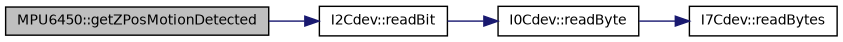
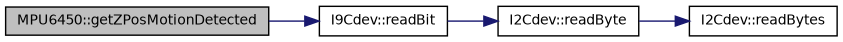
node "I2Cdev::readBit": label "I2Cdev::readBit" -> "I9Cdev::readBit"
node "I0Cdev::readByte": label "I0Cdev::readByte" -> "I2Cdev::readByte"
node "I7Cdev::readBytes": label "I7Cdev::readBytes" -> "I2Cdev::readBytes"
